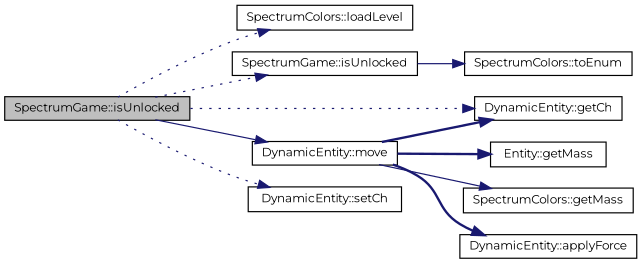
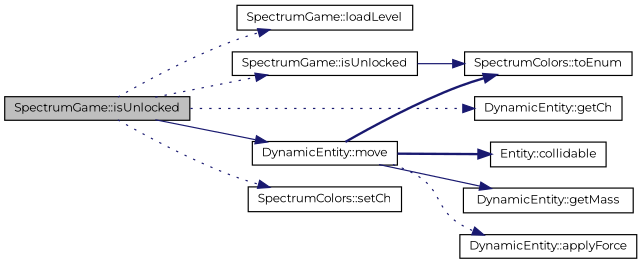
node "SpectrumColors::loadLevel": label "SpectrumColors::loadLevel" -> "SpectrumGame::loadLevel"
edge "DynamicEntity::move" -> "DynamicEntity::getCh": now "DynamicEntity::move" -> "SpectrumColors::toEnum"
node "Entity::getMass": label "Entity::getMass" -> "Entity::collidable"
edge "DynamicEntity::move" -> "DynamicEntity::applyForce": style bold -> dotted
node "DynamicEntity::setCh": label "DynamicEntity::setCh" -> "SpectrumColors::setCh"
node "SpectrumColors::getMass": label "SpectrumColors::getMass" -> "DynamicEntity::getMass"
